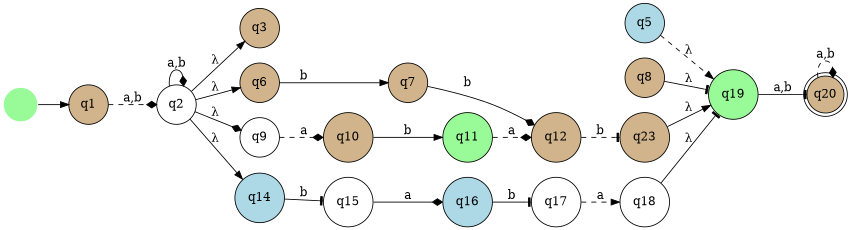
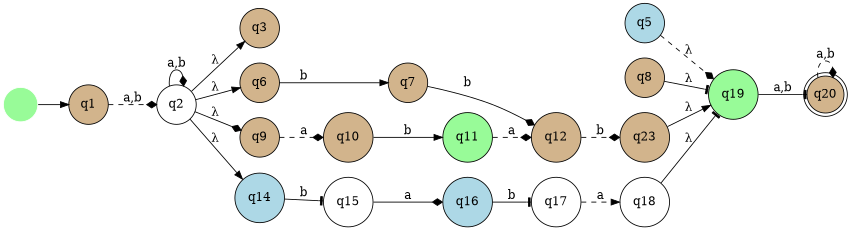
edge "q5" -> "q19": arrowhead normal -> diamond
node "q9": fillcolor white -> tan
edge "q12" -> "q23": arrowhead tee -> diamond
